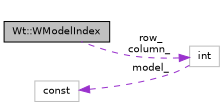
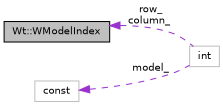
edge "Wt::WModelIndex" -> "int": reversed
